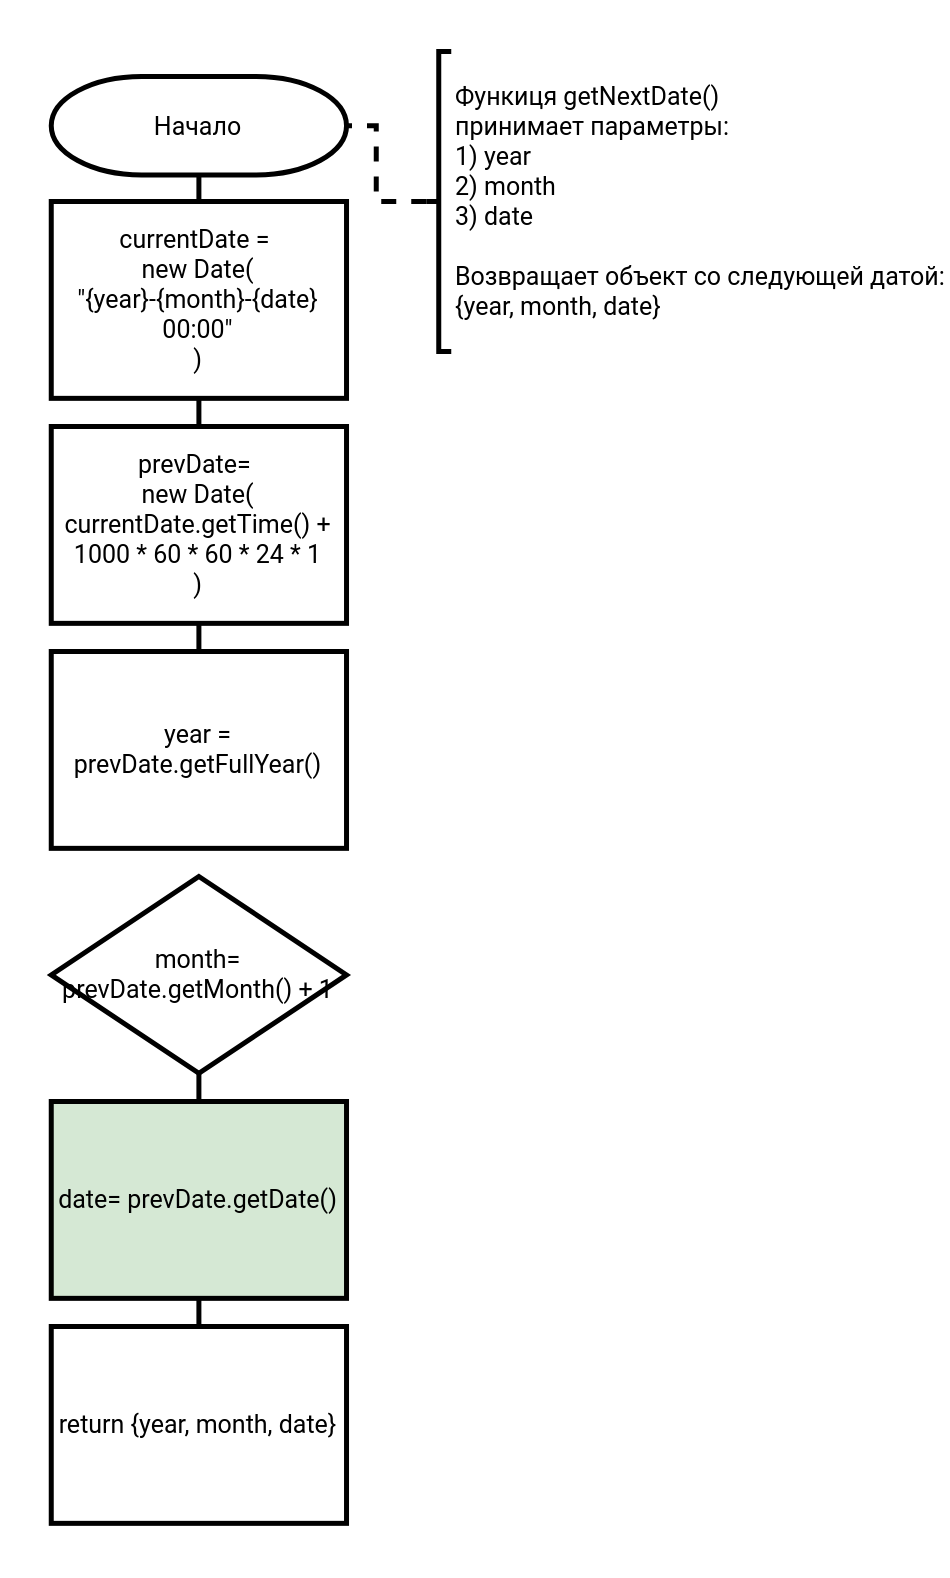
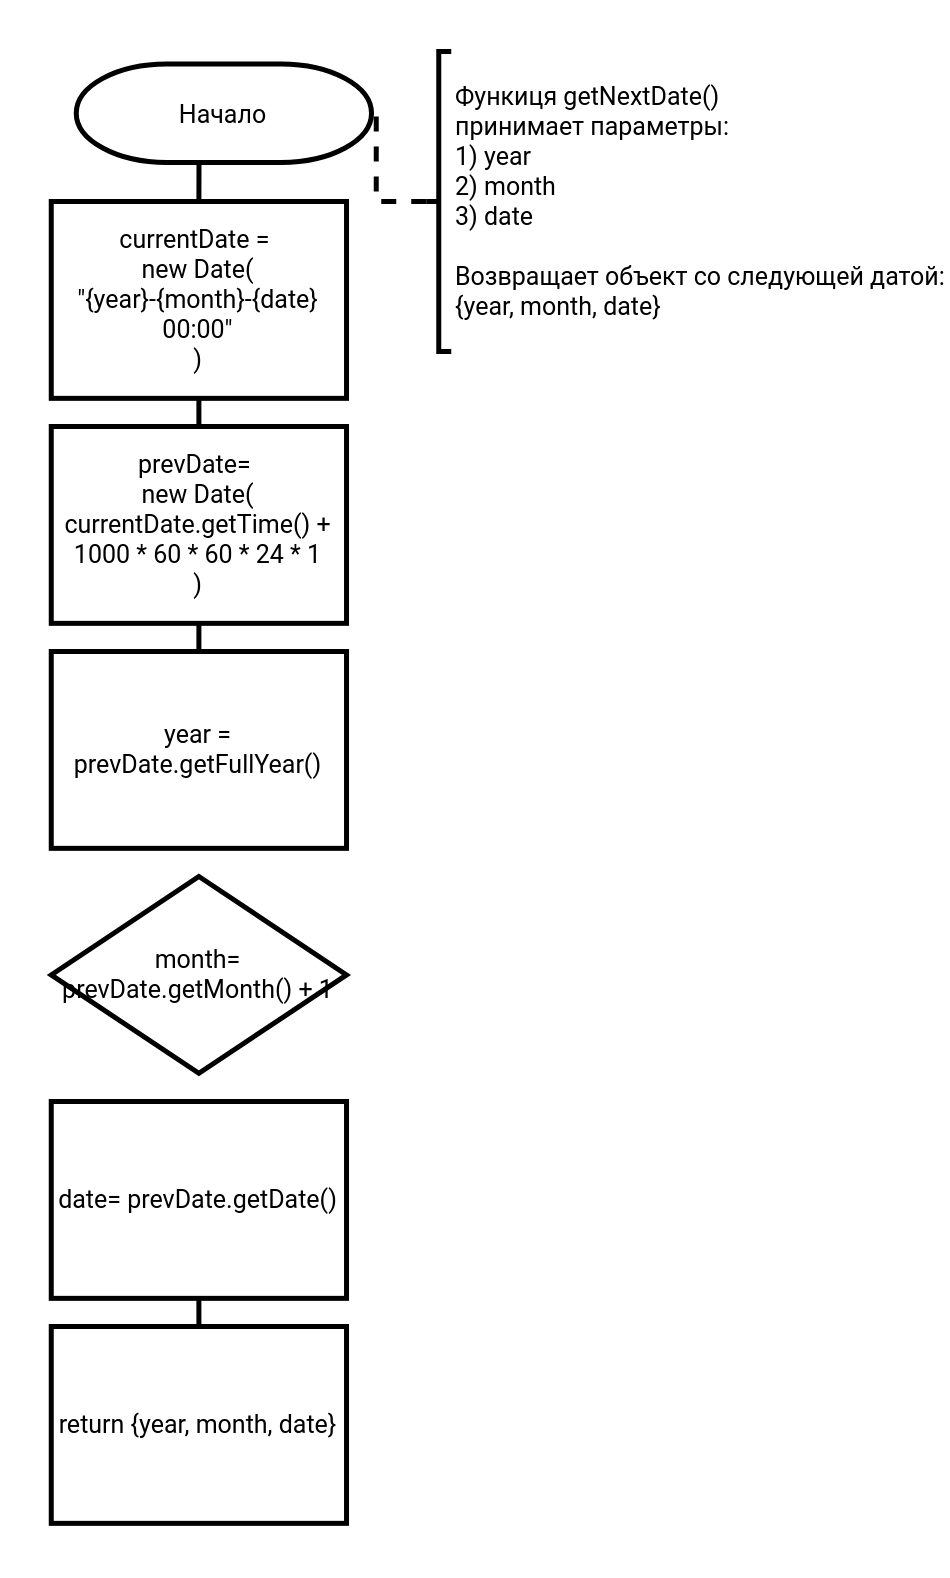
node "Начало": moved (199, 125) -> (224, 113)
edge "month= prevDate.getMonth() + 1" -- "date= prevDate.getDate()": removed
node "date= prevDate.getDate()": fillcolor #d5e8d4 -> #ffffff
